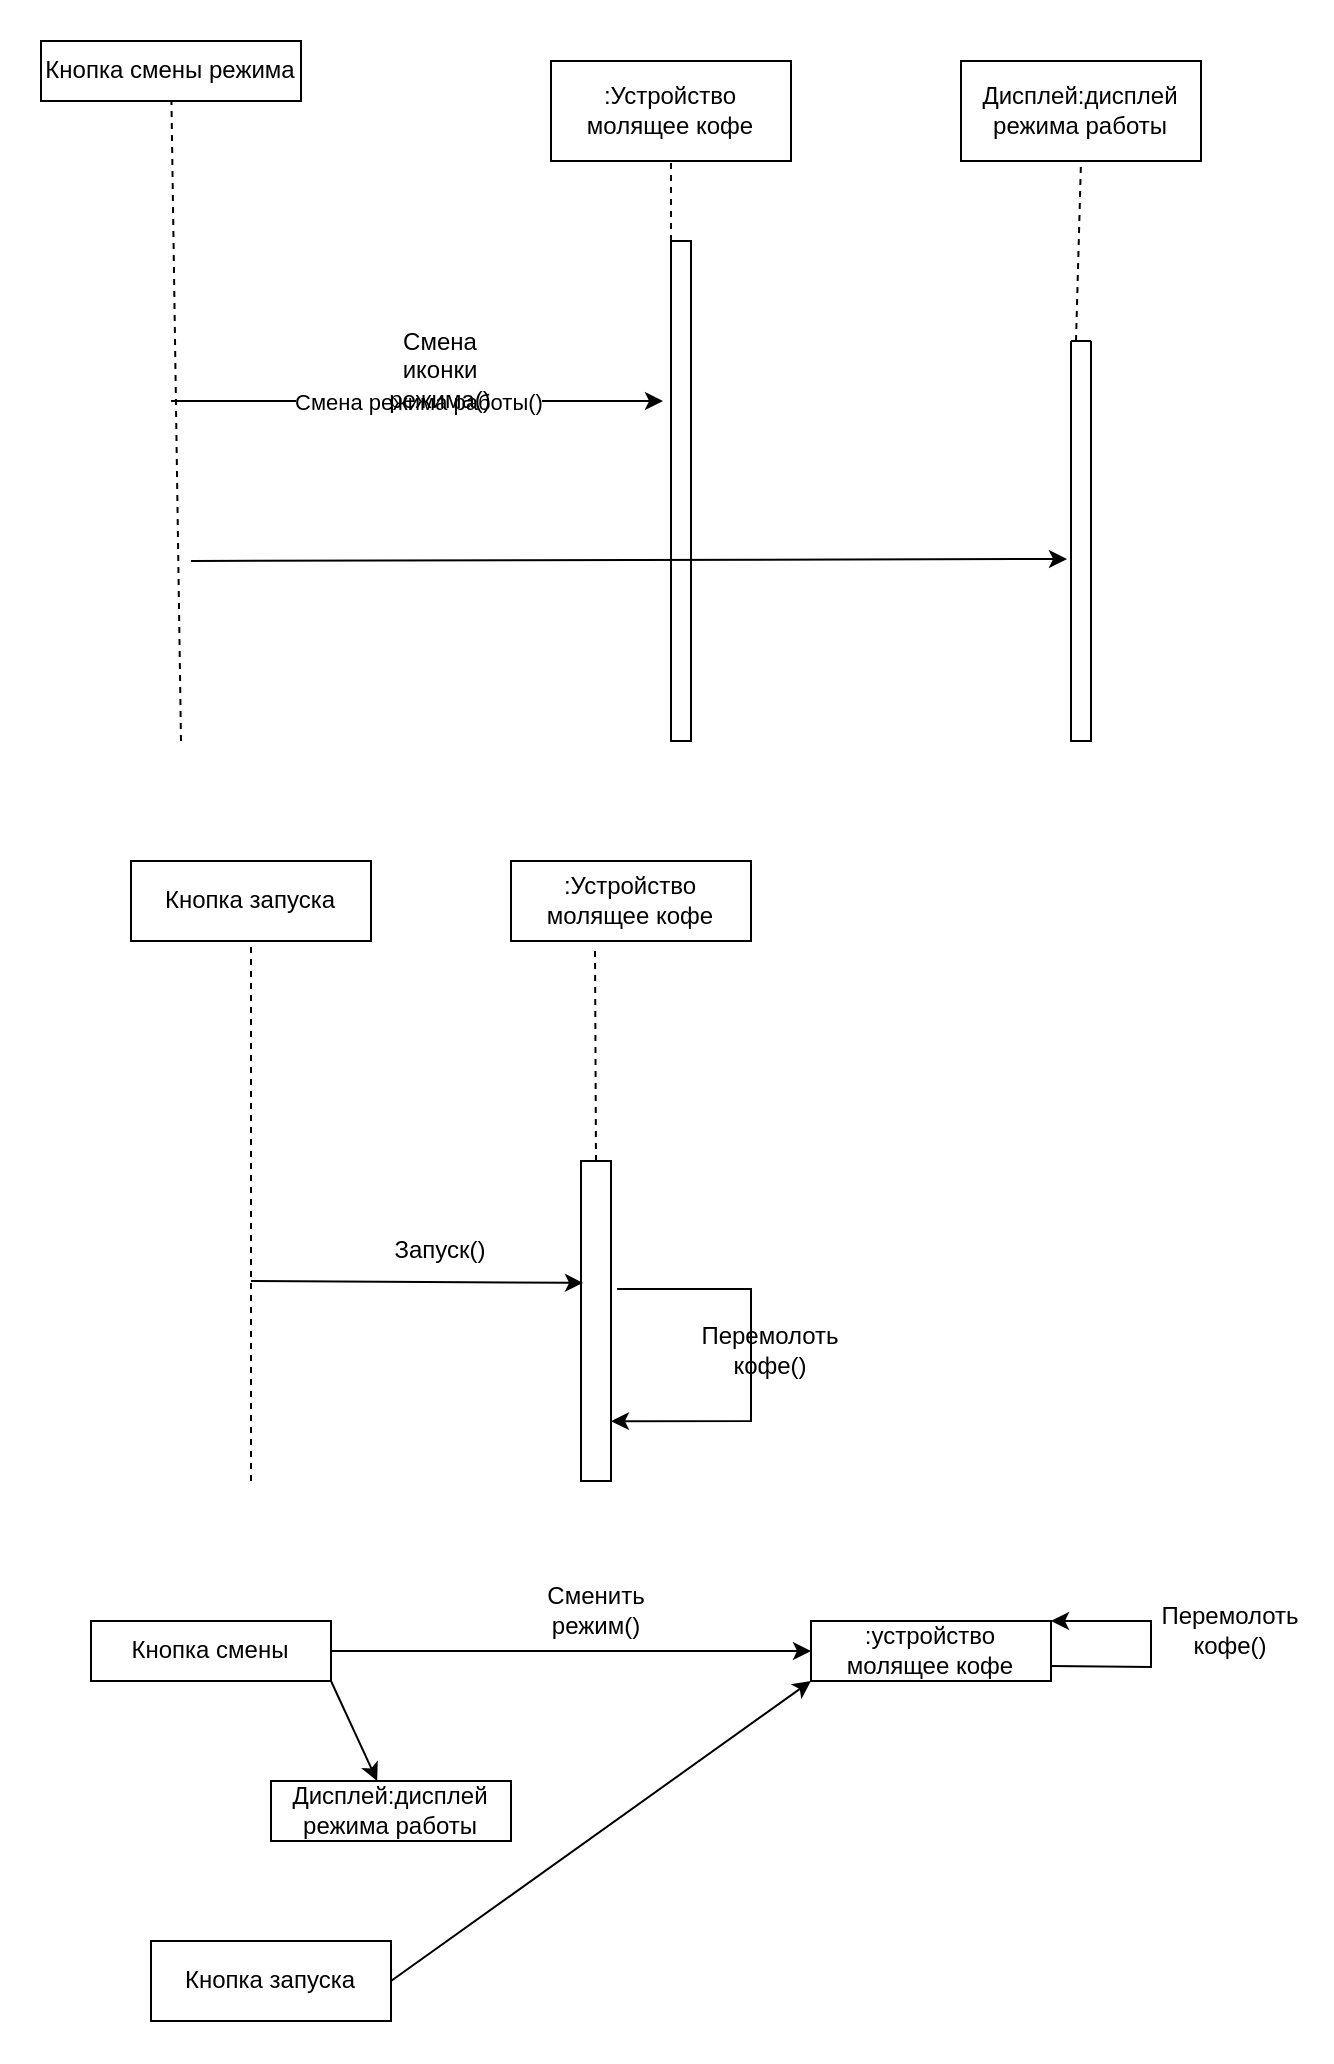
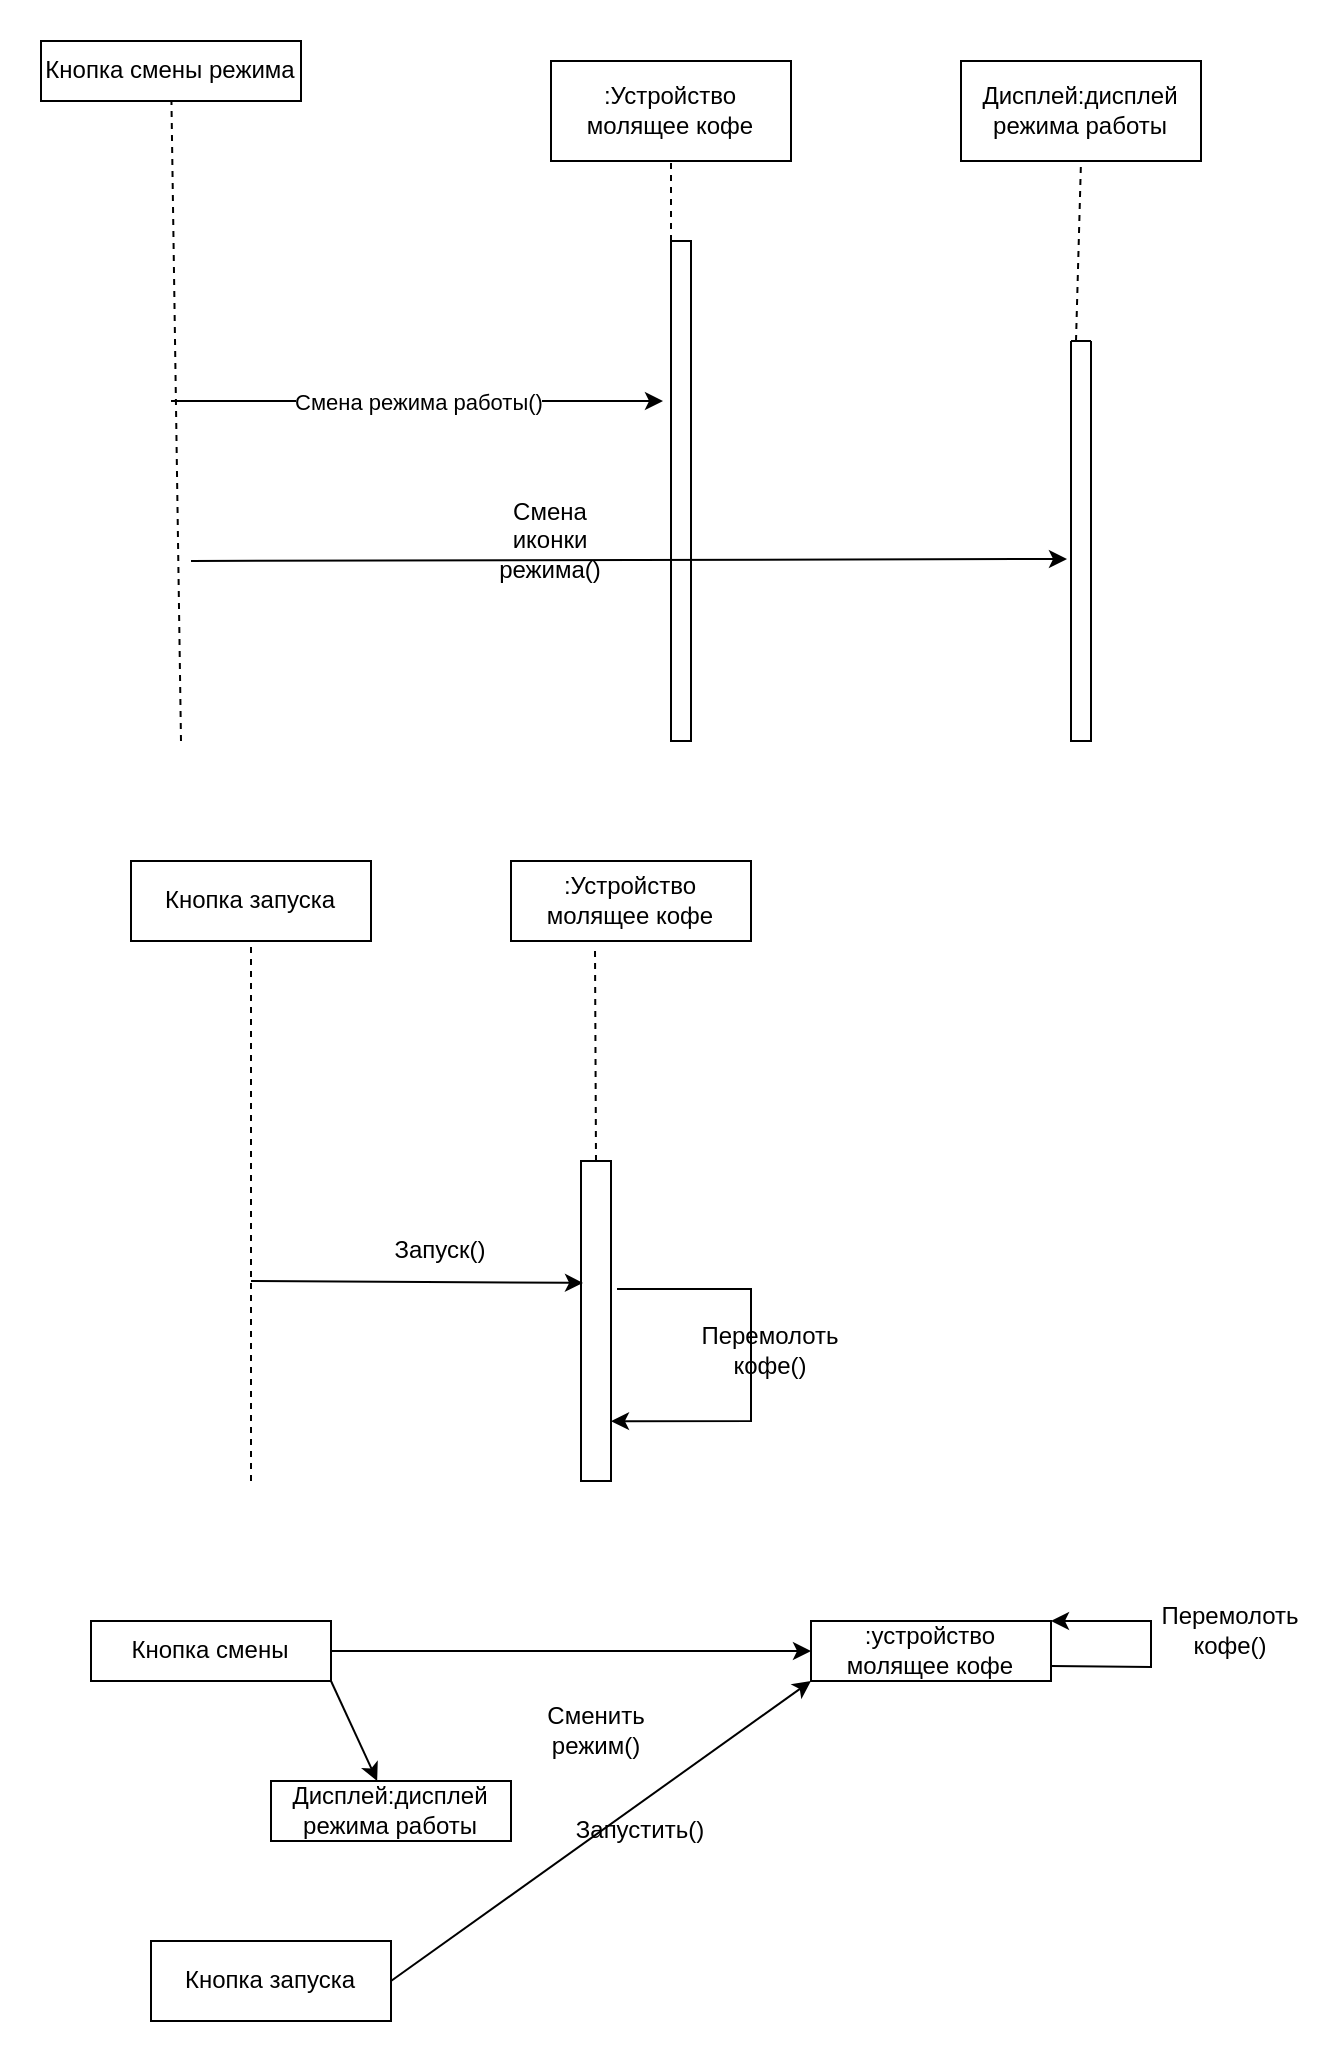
node "Смена иконки режима()": moved (441, 371) -> (551, 541)
node "Сменить режим()": moved (596, 1611) -> (596, 1731)
node "Запустить()": added
